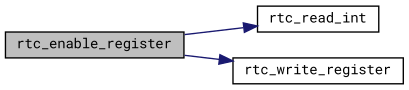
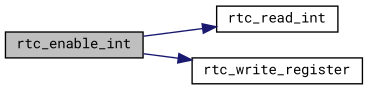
node "rtc_enable_register": label "rtc_enable_register" -> "rtc_enable_int"
